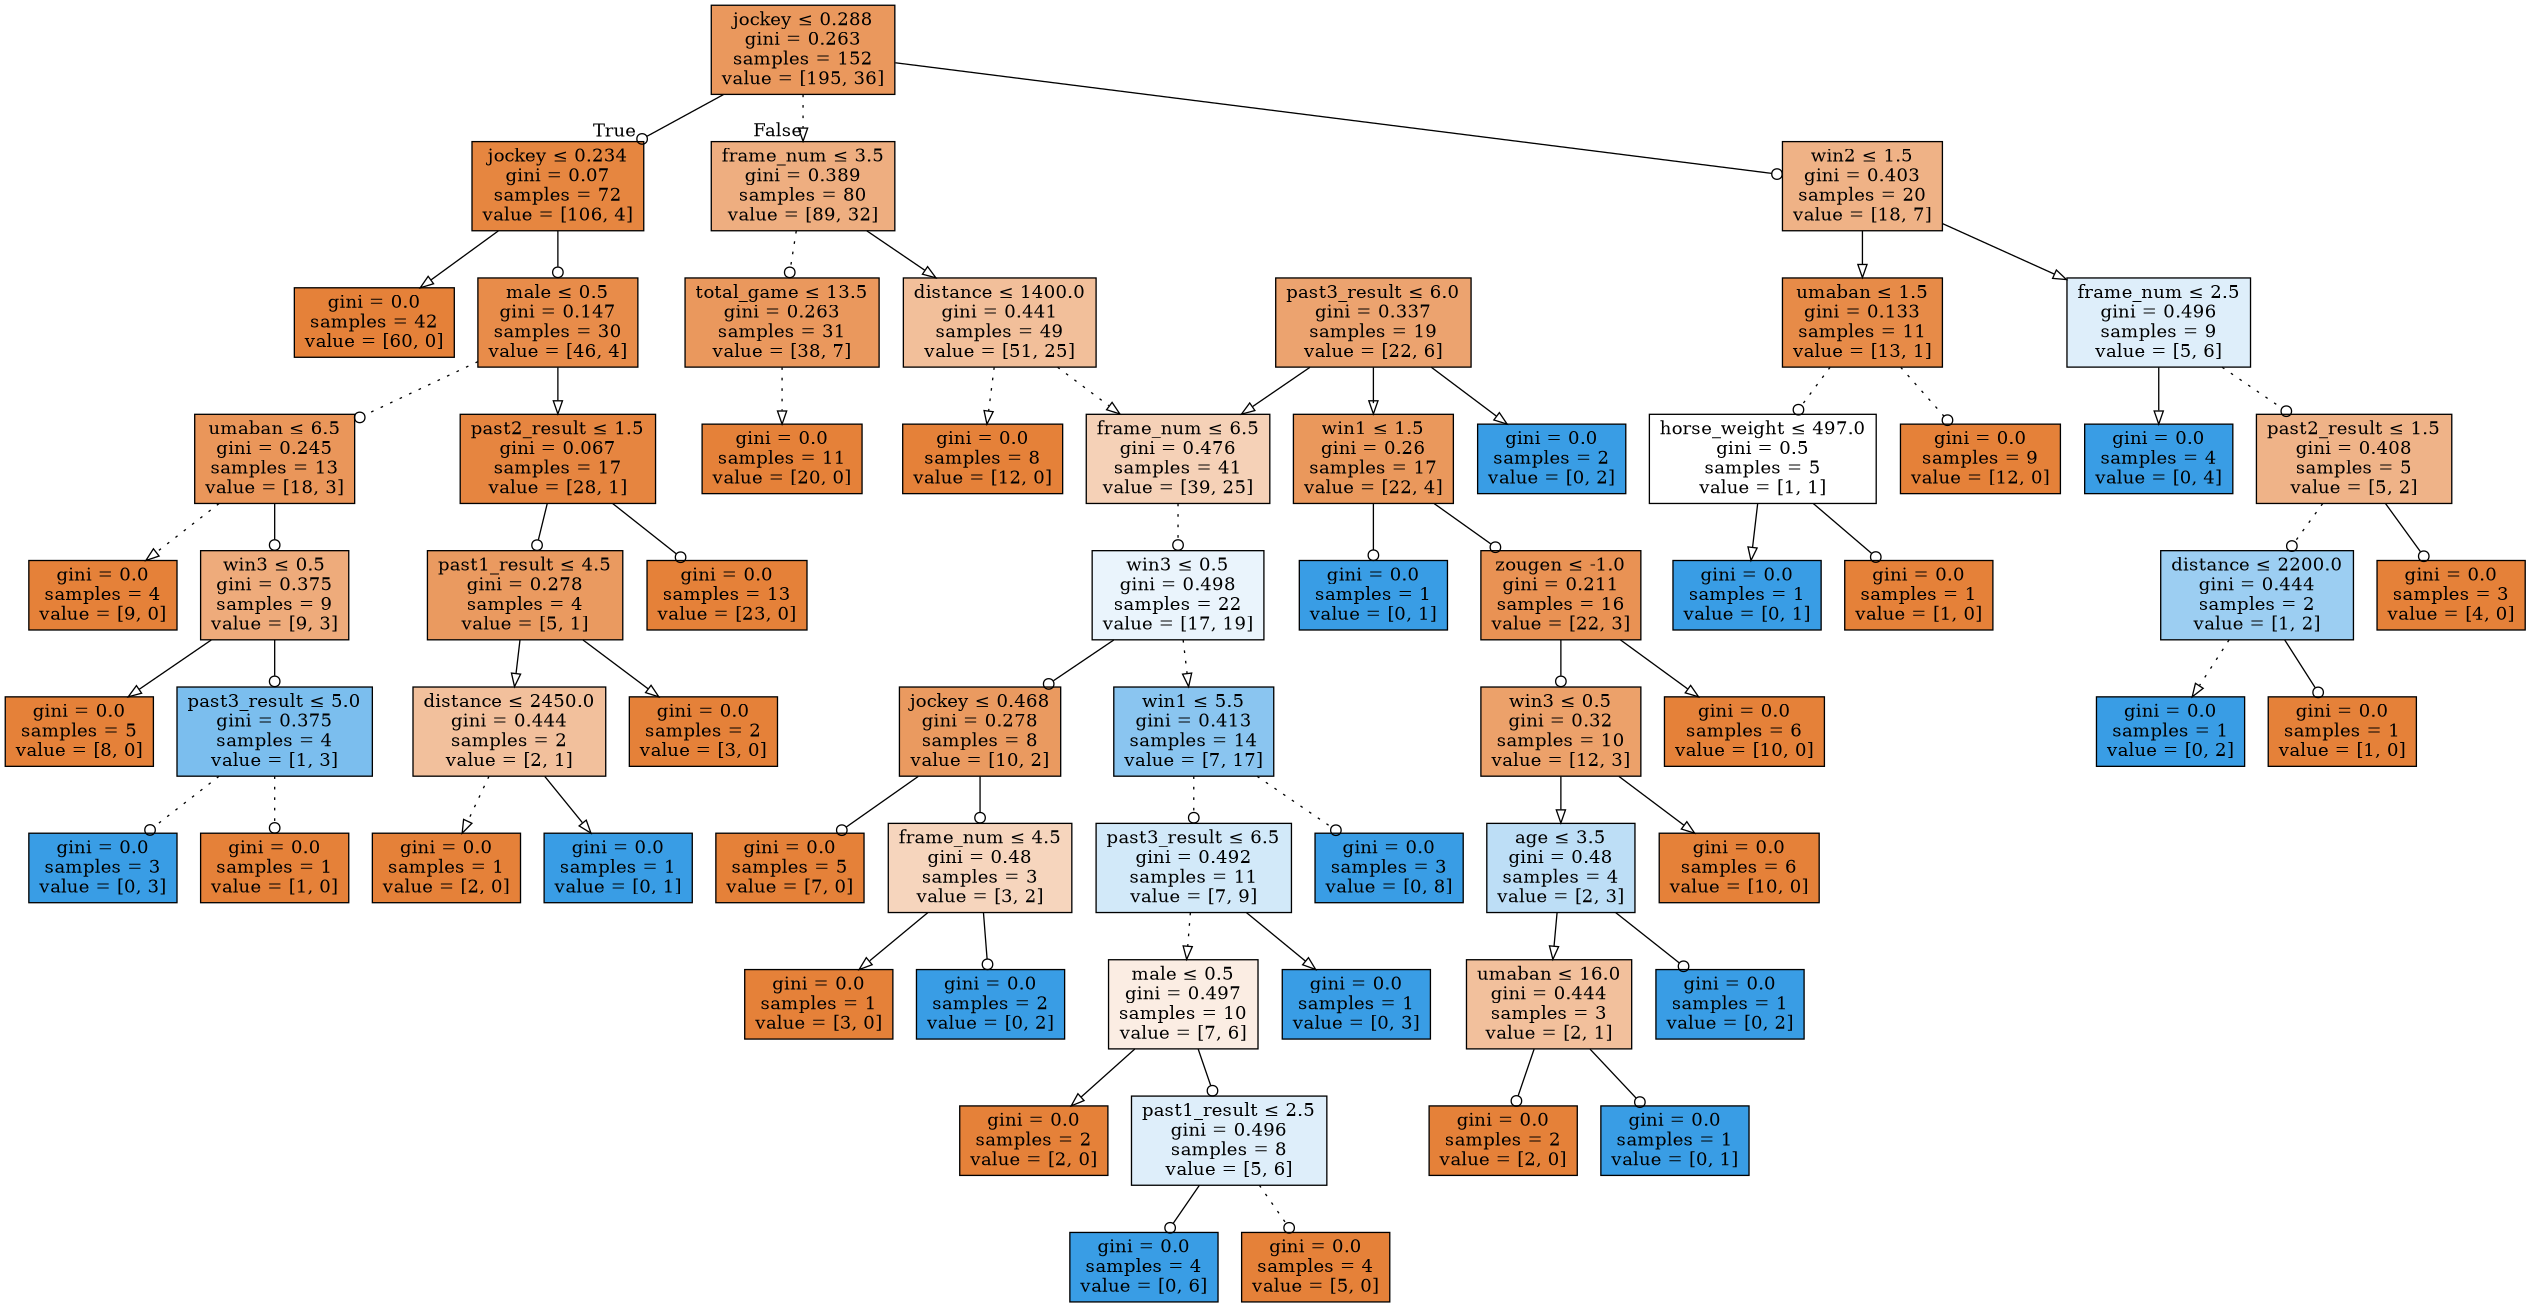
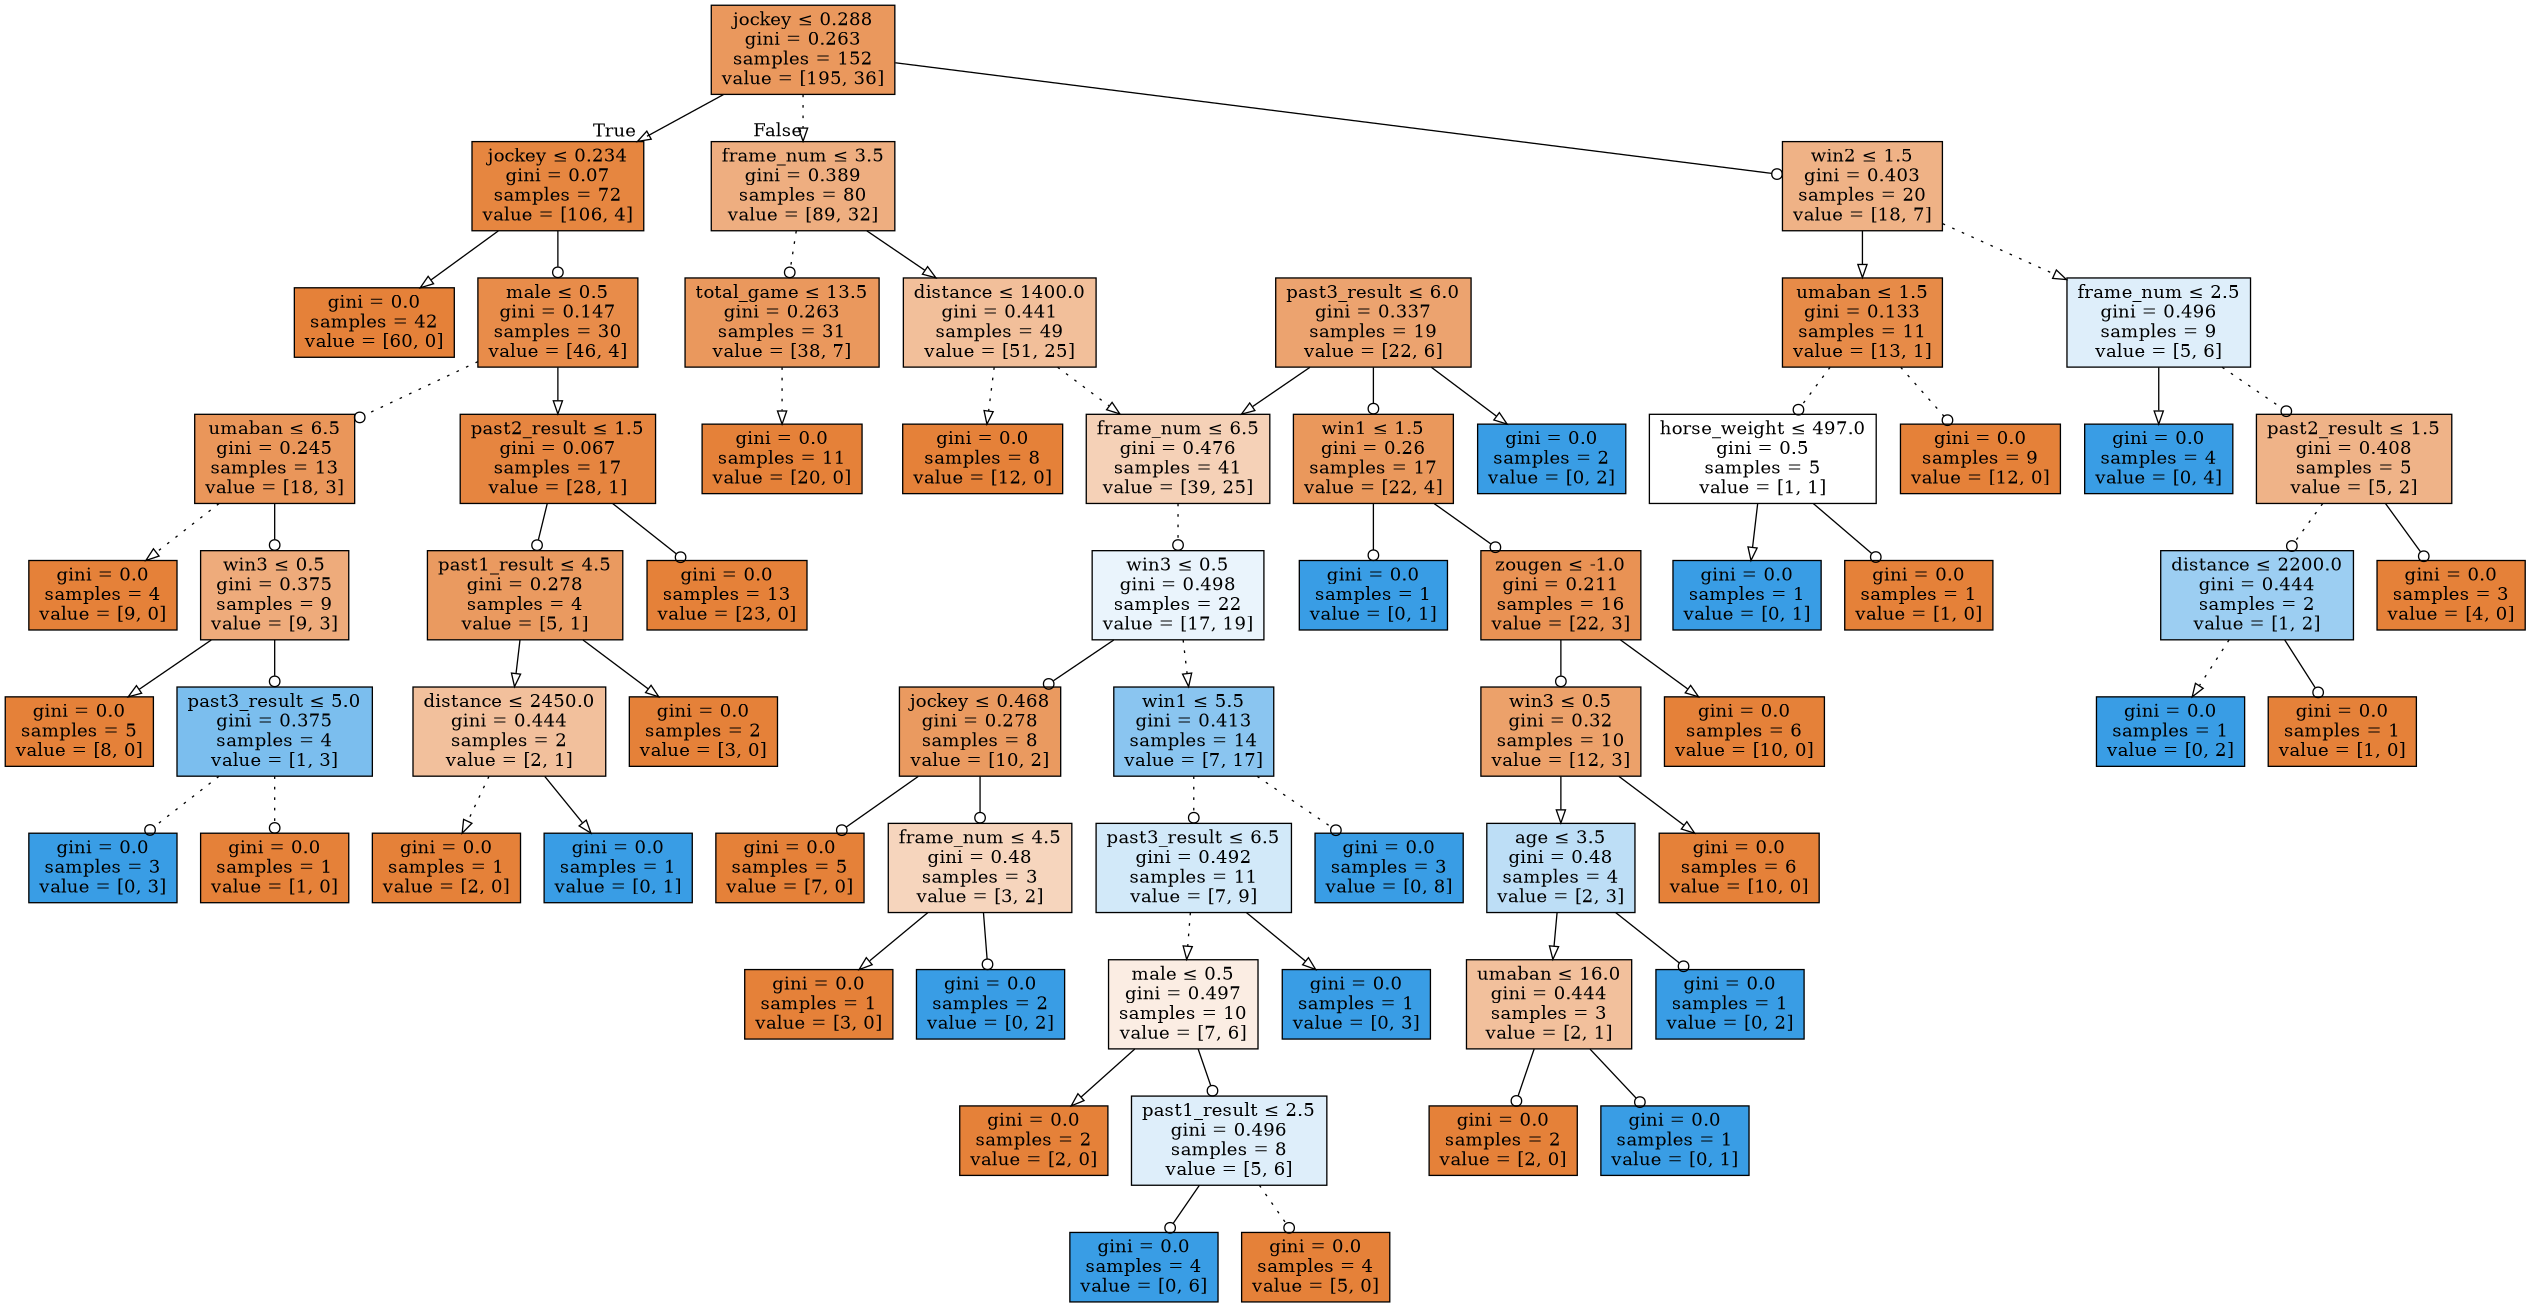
edge "jockey ≤ 0.288" -> "jockey ≤ 0.234": arrowhead odot -> onormal
edge "win2 ≤ 1.5" -> "frame_num ≤ 2.5": style solid -> dotted
edge "past3_result ≤ 6.0" -> "win1 ≤ 1.5": arrowhead onormal -> odot
